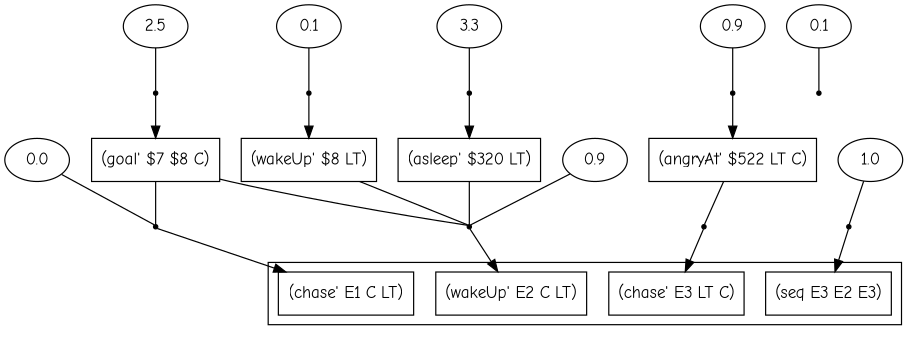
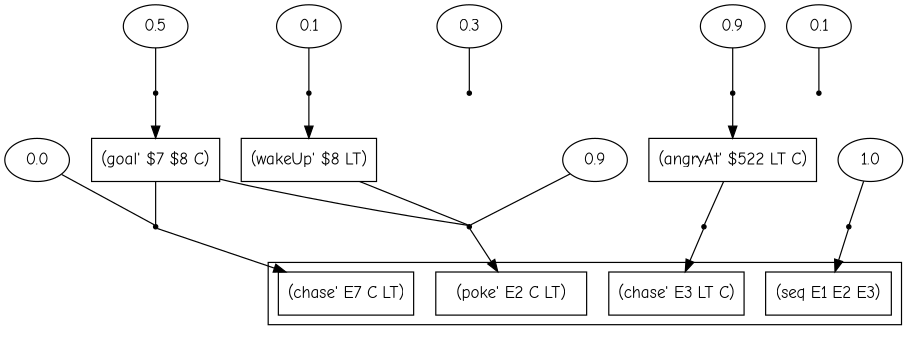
node "2.5": label "2.5" -> "0.5"
node "3.3": label "3.3" -> "0.3"
node "(asleep' $320 LT)": removed
node "(chase' E1 C LT)": label "(chase' E1 C LT)" -> "(chase' E7 C LT)"
node "(wakeUp' E2 C LT)": label "(wakeUp' E2 C LT)" -> "(poke' E2 C LT)"
node "(seq E3 E2 E3)": label "(seq E3 E2 E3)" -> "(seq E1 E2 E3)"
